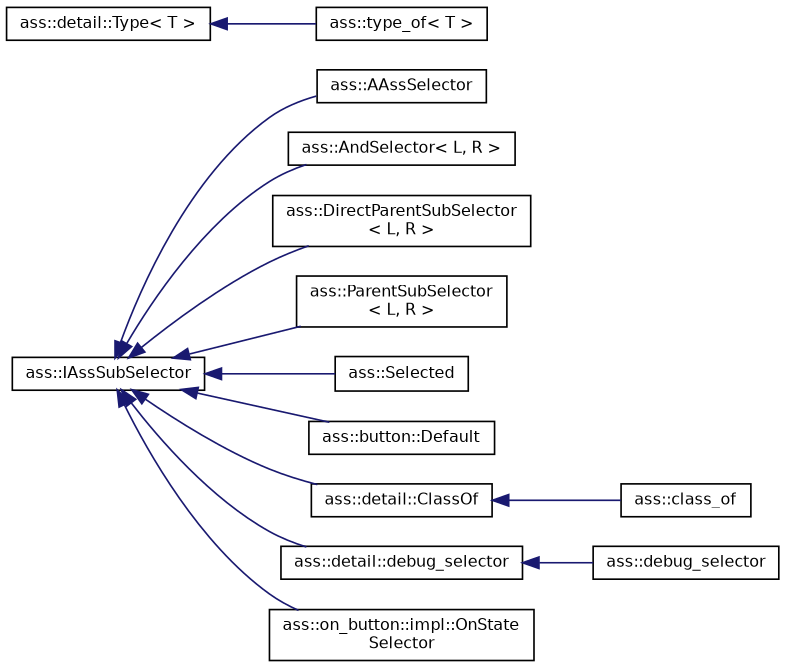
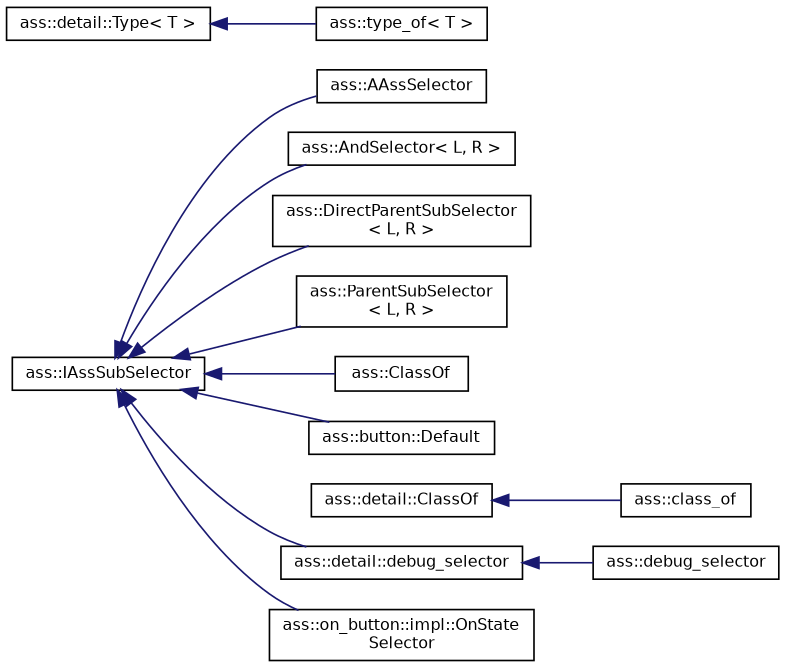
node "ass::Selected": label "ass::Selected" -> "ass::ClassOf"
edge "ass::detail::ClassOf" -> "ass::IAssSubSelector": removed
